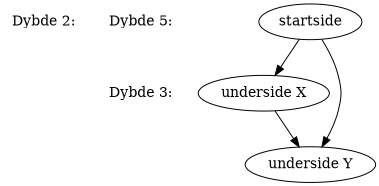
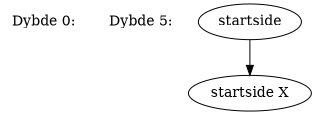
node "Dybde 2:": label "Dybde 2:" -> "Dybde 0:"
node "Dybde 3:": removed
node "underside X": label "underside X" -> "startside X"
node "underside Y": removed
